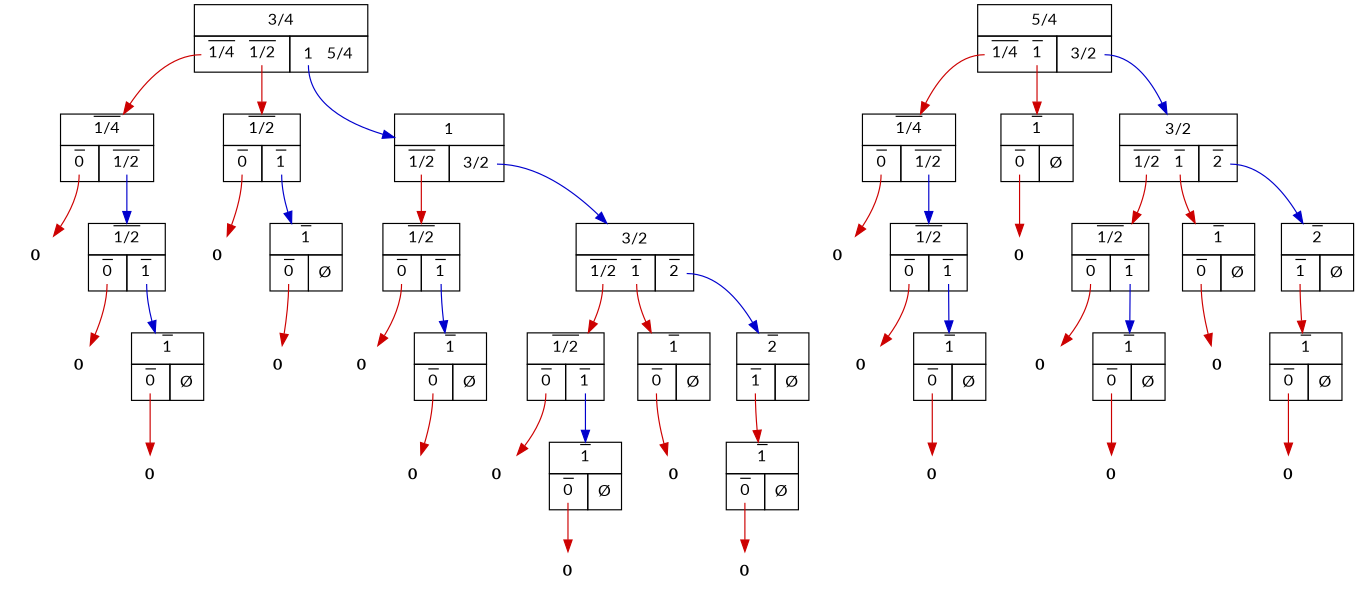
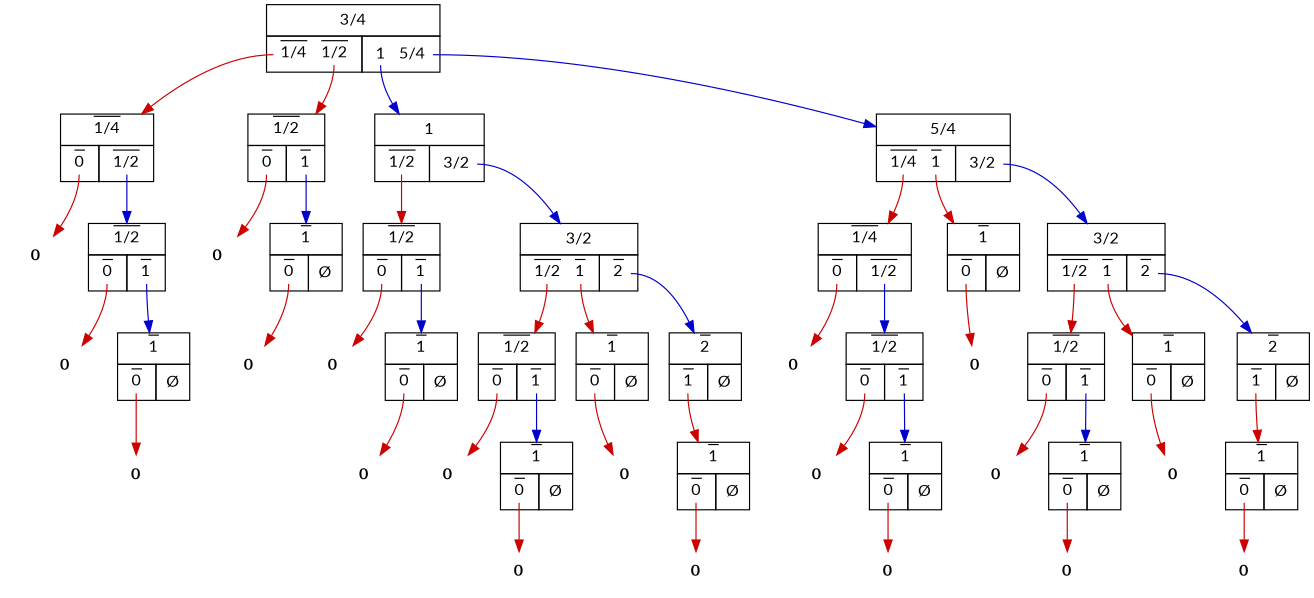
edge "3/4" -> "5/4": added
